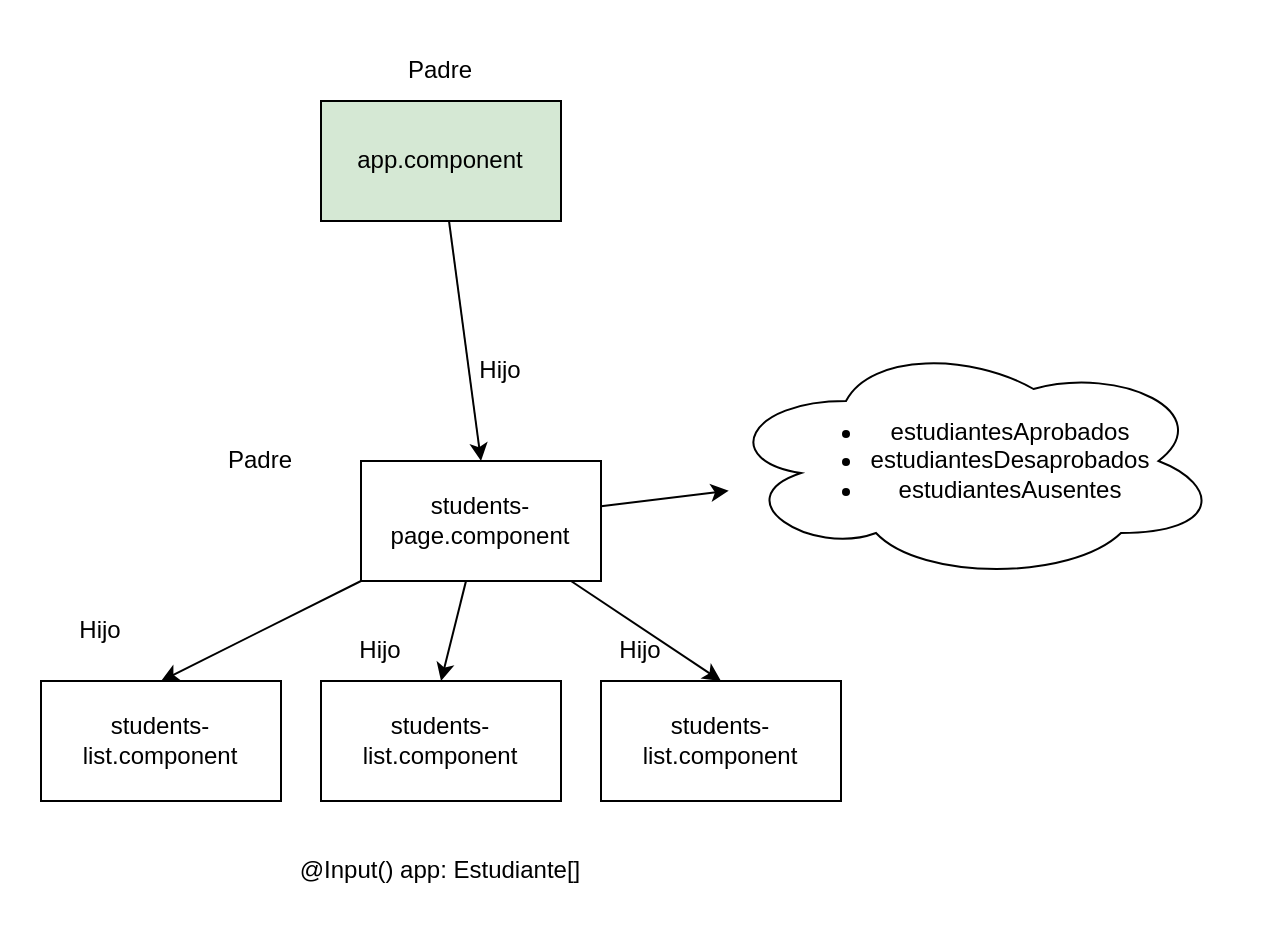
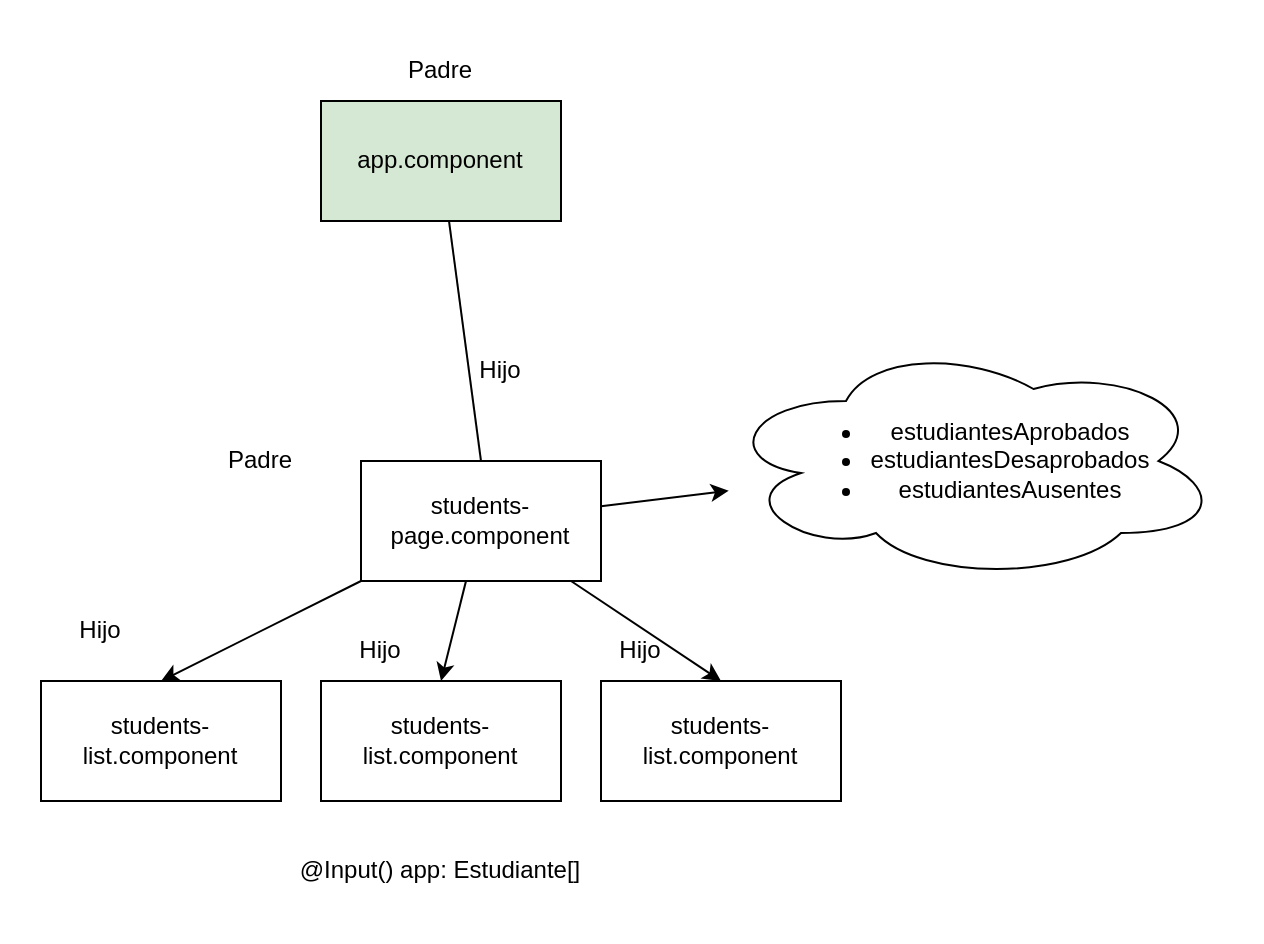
edge "app.component" -> "students-page.component": arrowhead classic -> none
